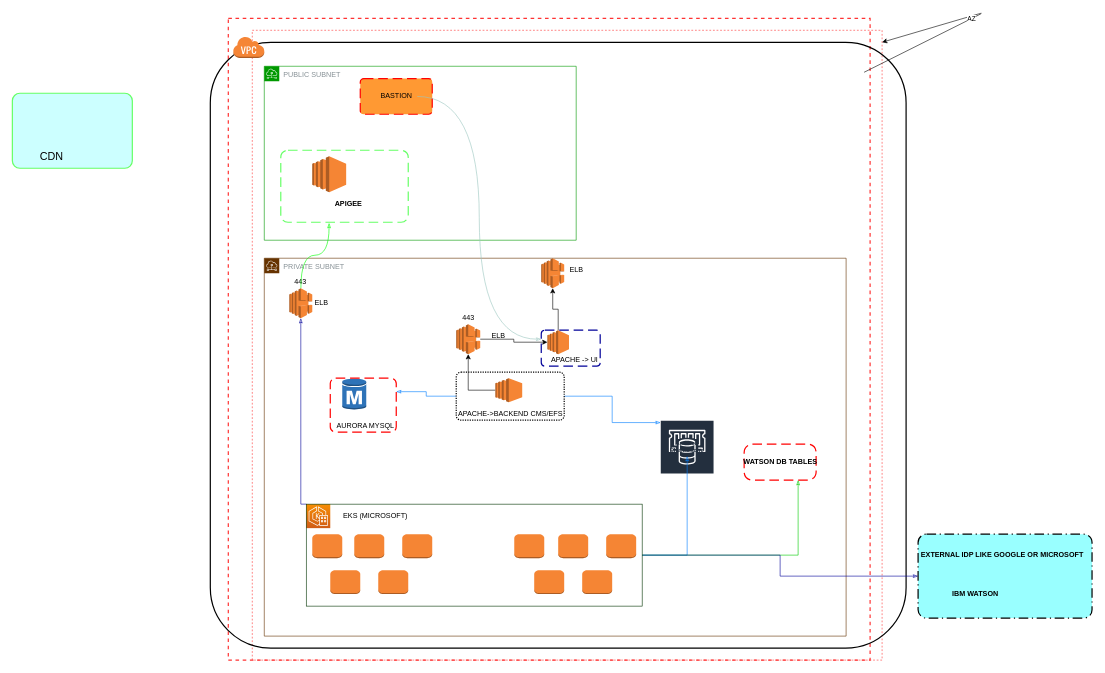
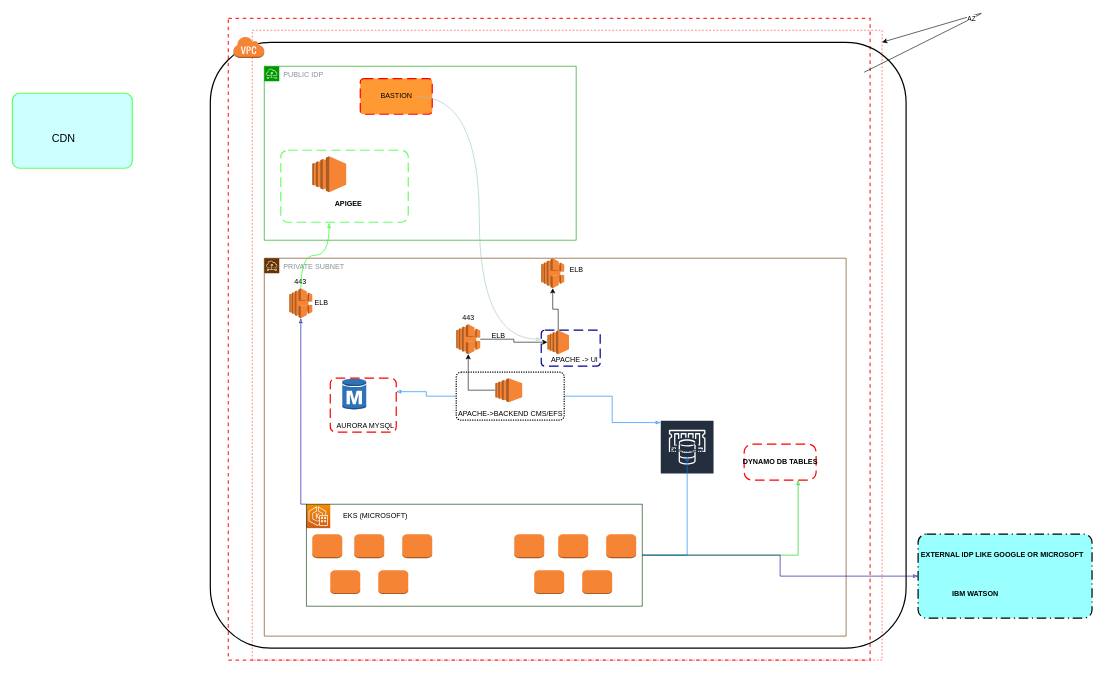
node "PUBLIC SUBNET": label "PUBLIC SUBNET" -> "PUBLIC IDP"
node "CDN": moved (51, 156) -> (63, 138)
node "WATSON DB TABLES": label "WATSON DB TABLES" -> "DYNAMO DB TABLES"
